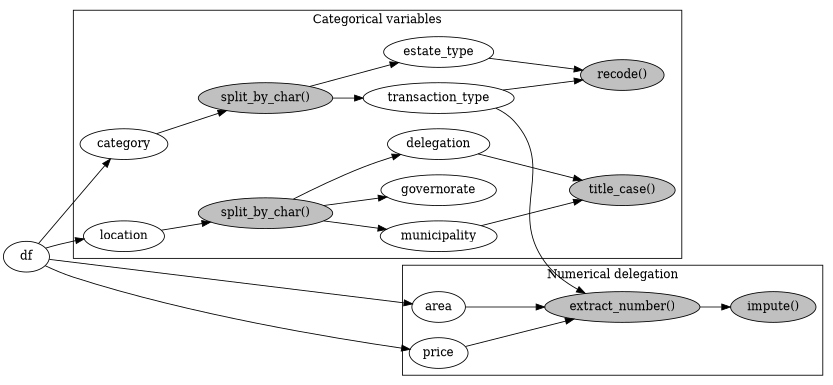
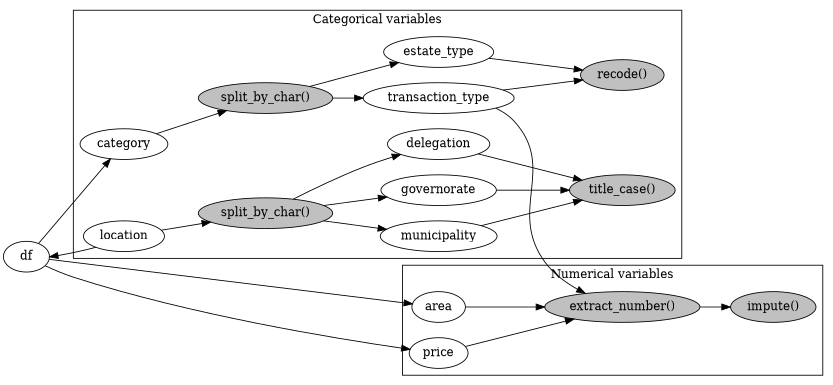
edge "governorate" -> "title_case()": added
edge "df" -> "location": reversed
cluster "Numerical delegation": label "Numerical delegation" -> "Numerical variables"
